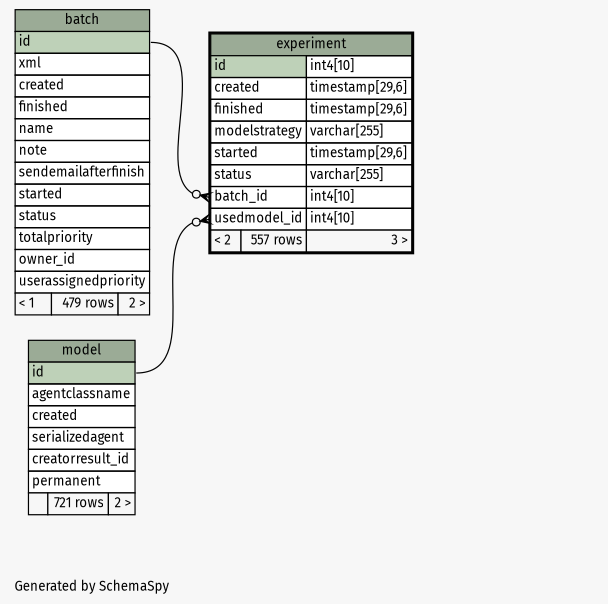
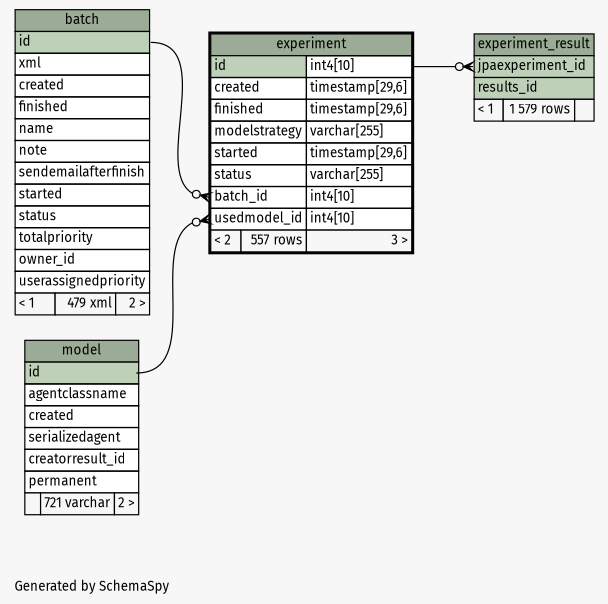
node "experiment_result": added
node "batch": text "479 rows" -> "479 xml"
node "model": text "721 rows" -> "721 varchar"
